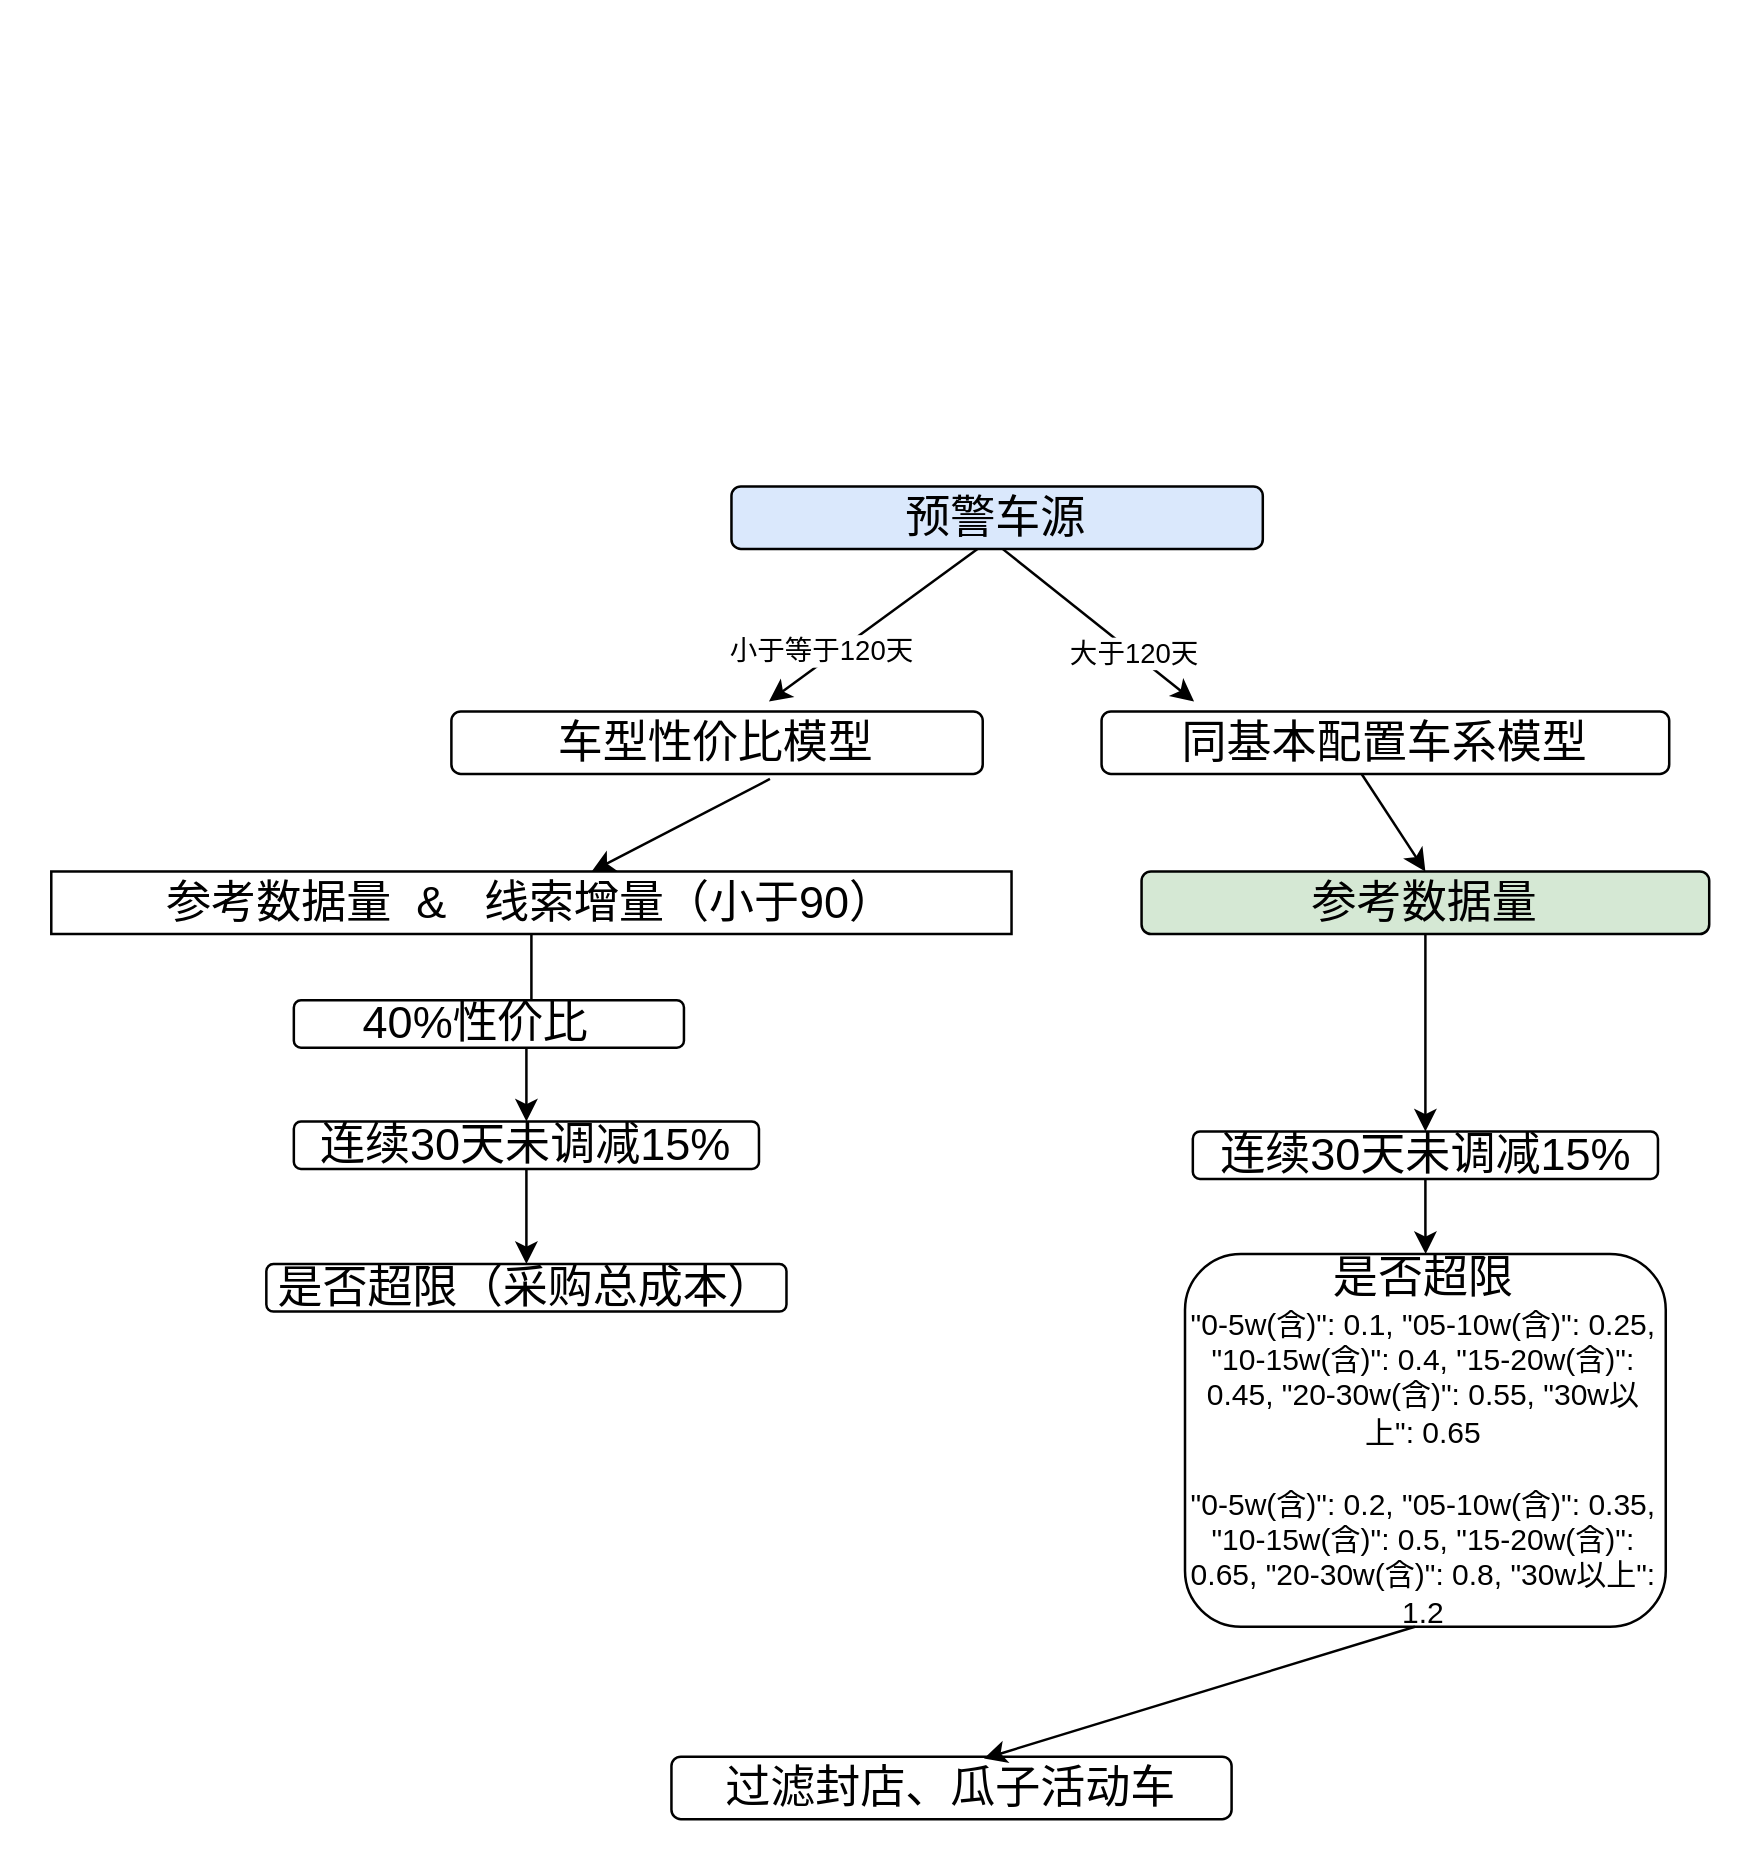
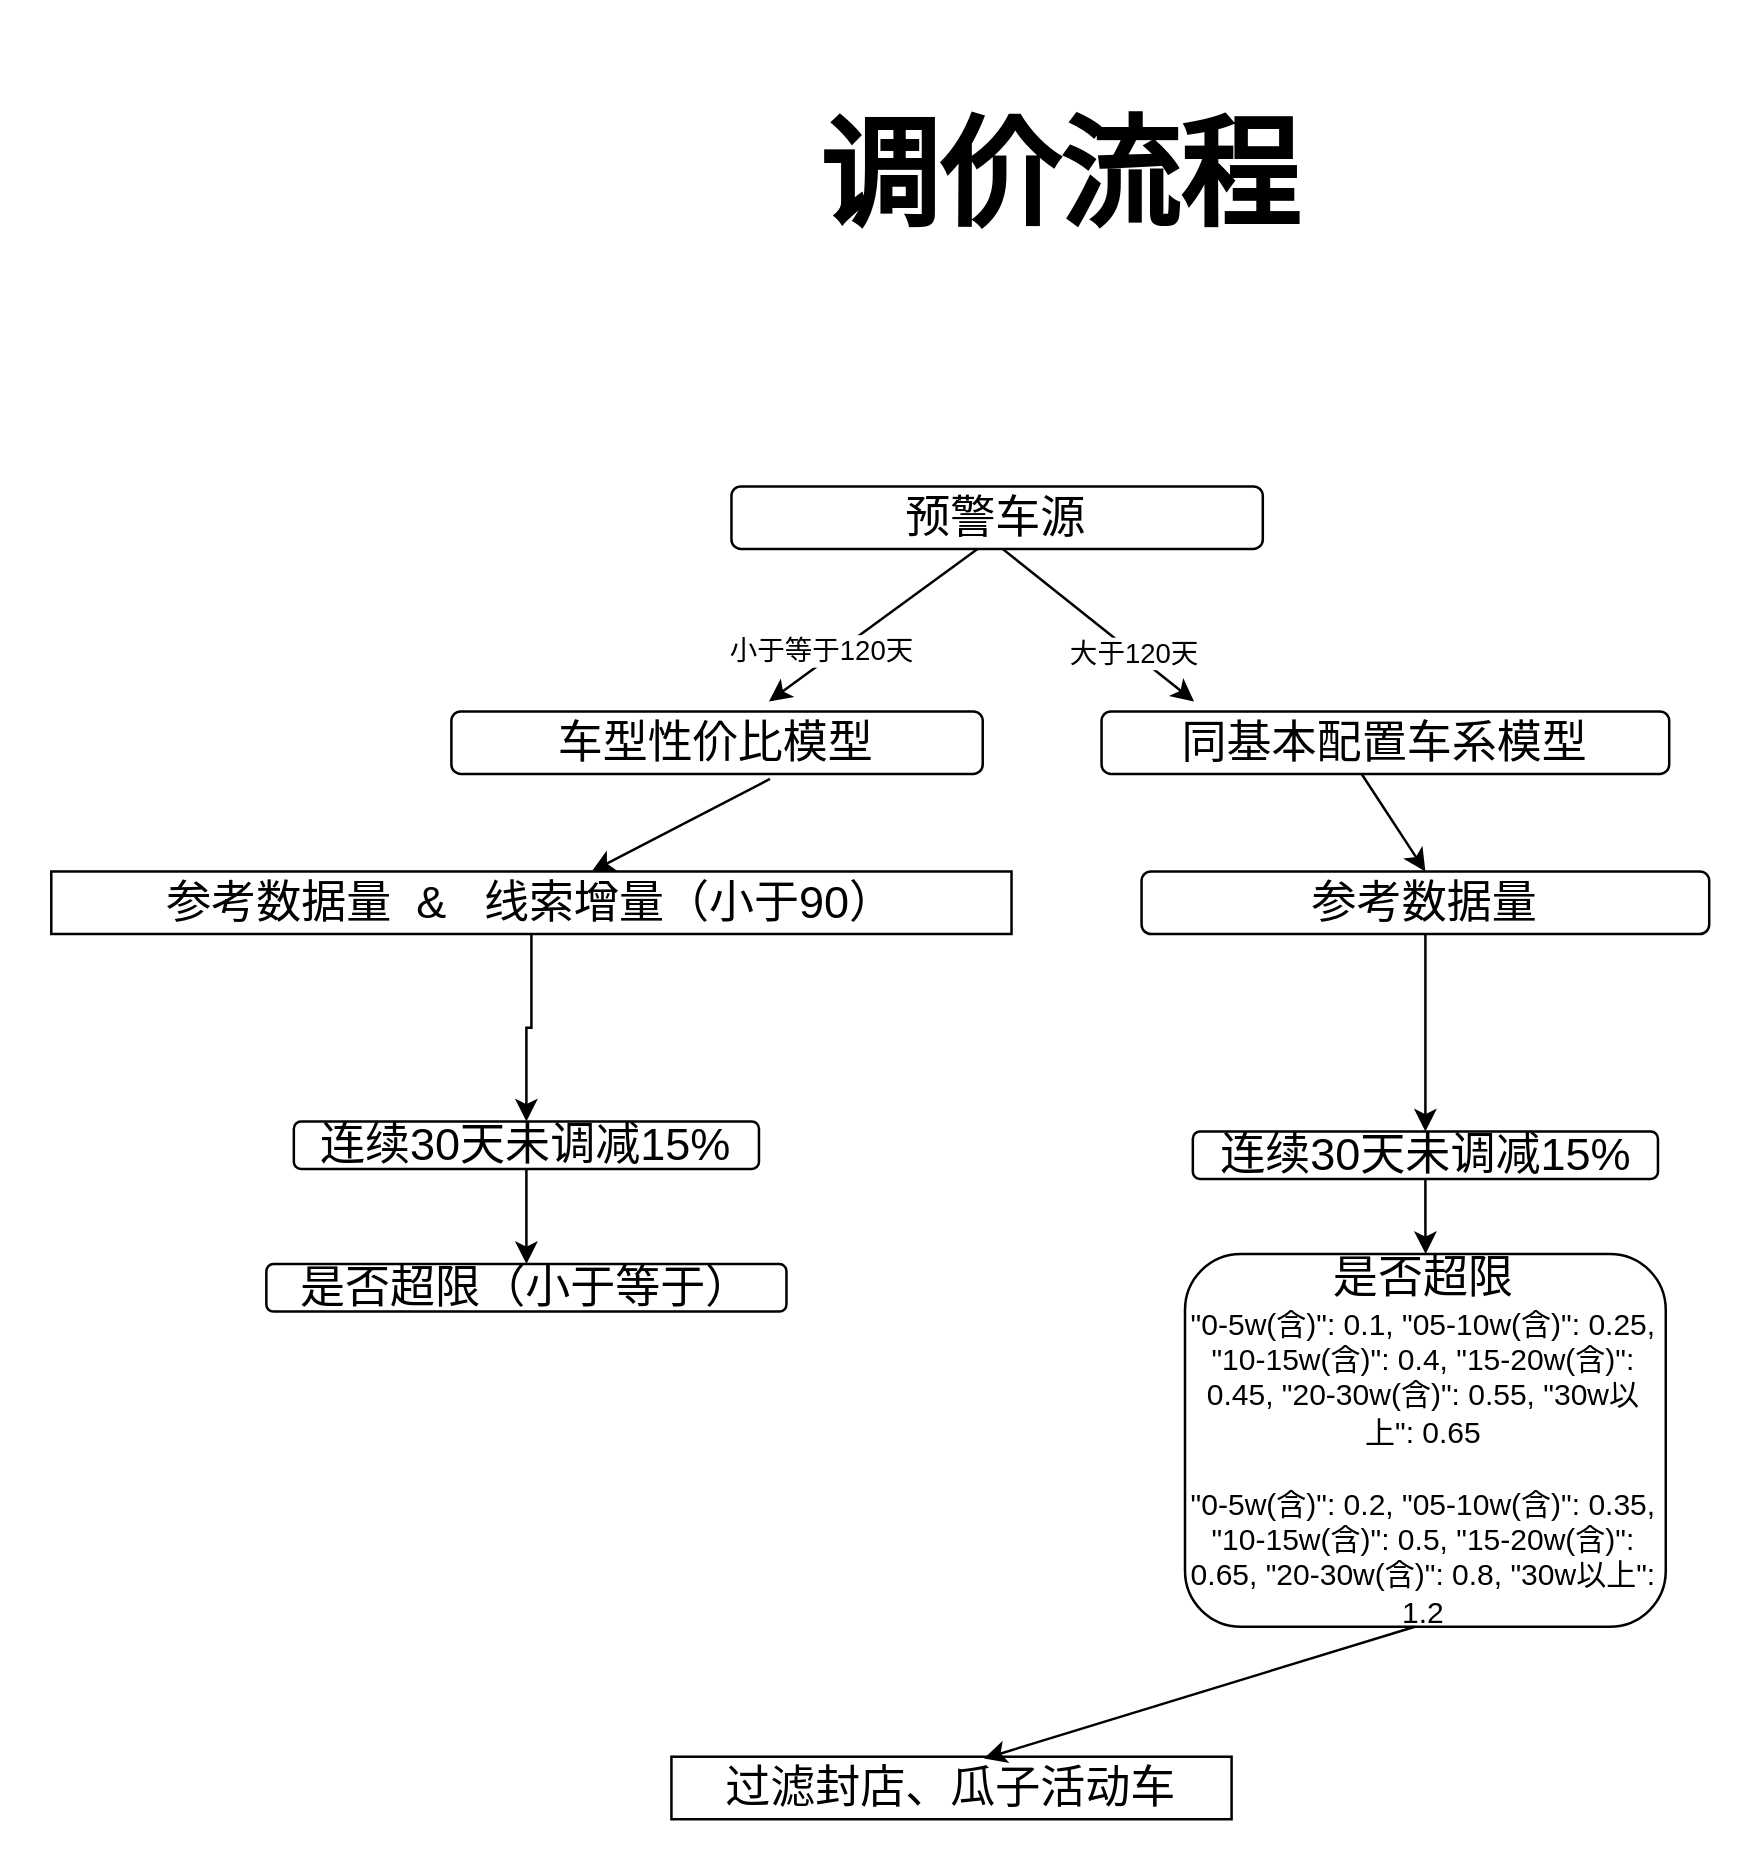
node "调价流程": added
node "预警车源": fillcolor #dae8fc -> #ffffff
node "参考数据量": fillcolor #d5e8d4 -> #ffffff
node "40%性价比": removed
node "是否超限（采购总成本）": label "是否超限（采购总成本）" -> "是否超限（小于等于）"
node "过滤封店、瓜子活动车": shape rounded rectangle -> rectangle
